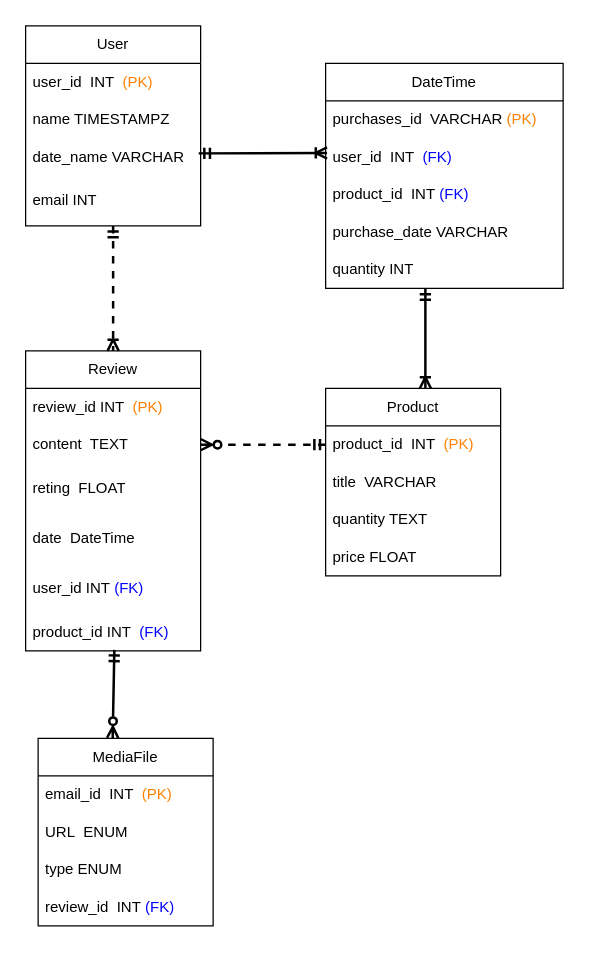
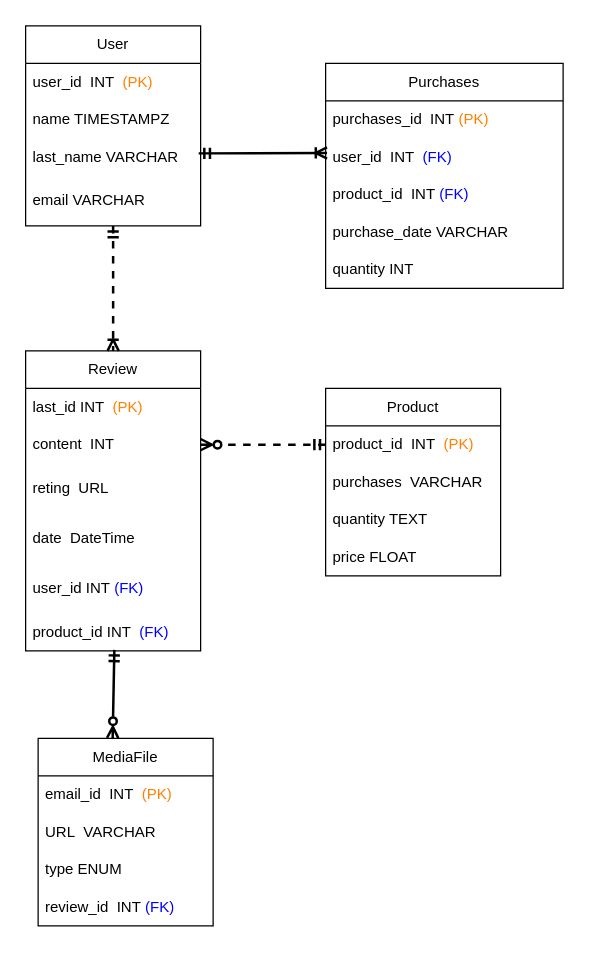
node "DateTime": label "DateTime" -> "Purchases"
node "purchases_id VARCHAR (PK)": label "purchases_id VARCHAR (PK)" -> "purchases_id INT (PK)"
node "date_name VARCHAR": label "date_name VARCHAR" -> "last_name VARCHAR"
node "email INT": label "email INT" -> "email VARCHAR"
edge "quantity INT" -- "Product": removed
node "review_id INT (PK)": label "review_id INT (PK)" -> "last_id INT (PK)"
node "content TEXT": label "content TEXT" -> "content INT"
node "title VARCHAR": label "title VARCHAR" -> "purchases VARCHAR"
node "reting FLOAT": label "reting FLOAT" -> "reting URL"
node "URL ENUM": label "URL ENUM" -> "URL VARCHAR"
